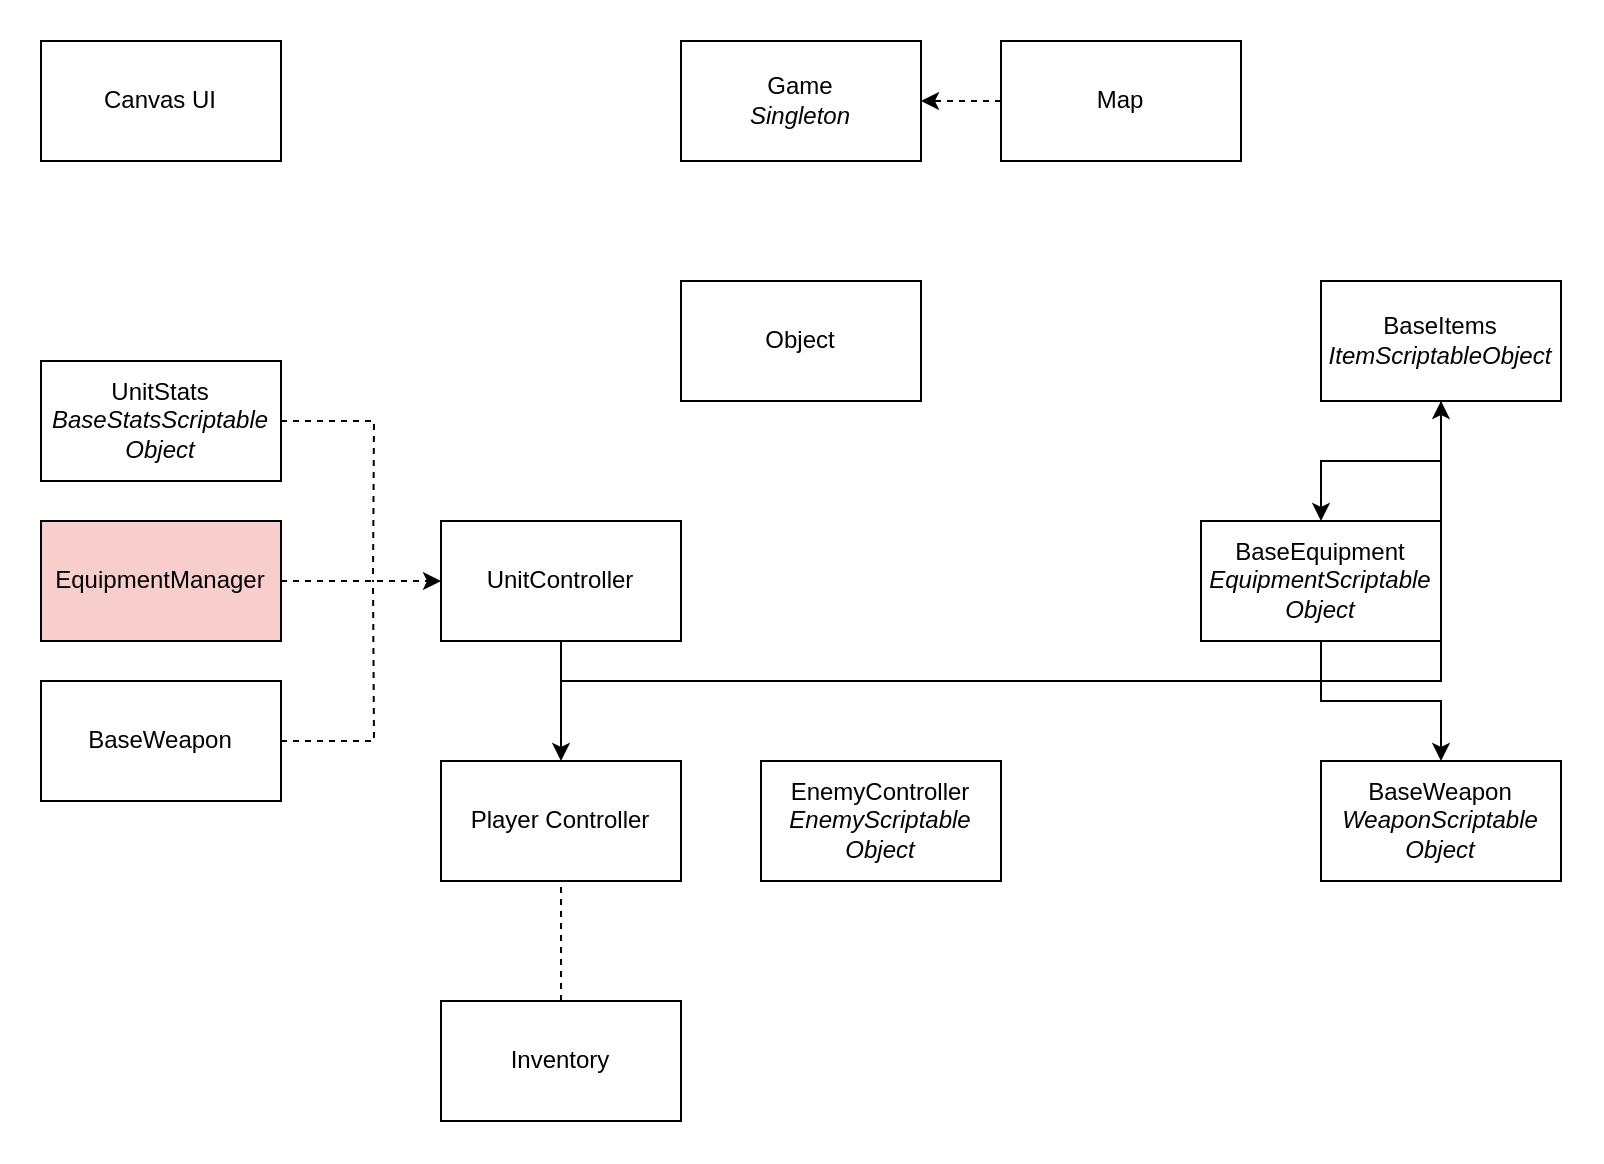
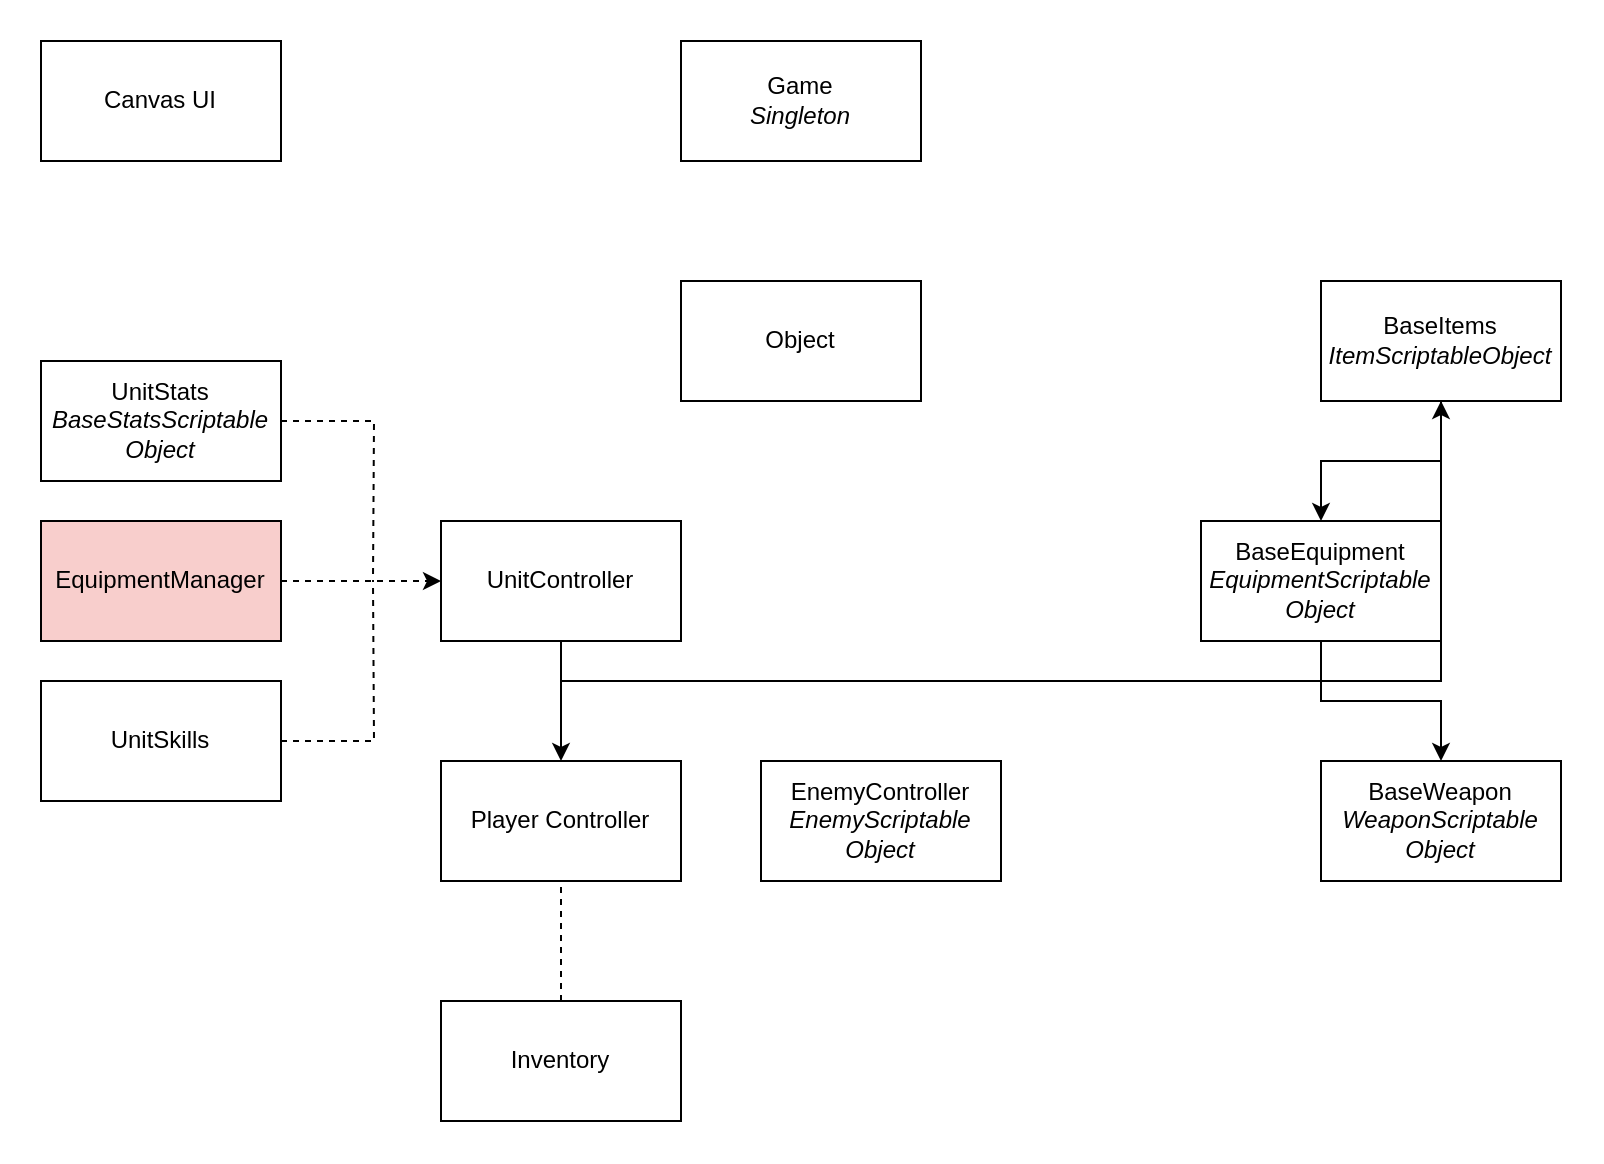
edge "Map" -> "Game Singleton": removed
node "Map": removed
node "BaseWeapon": label "BaseWeapon" -> "UnitSkills"
